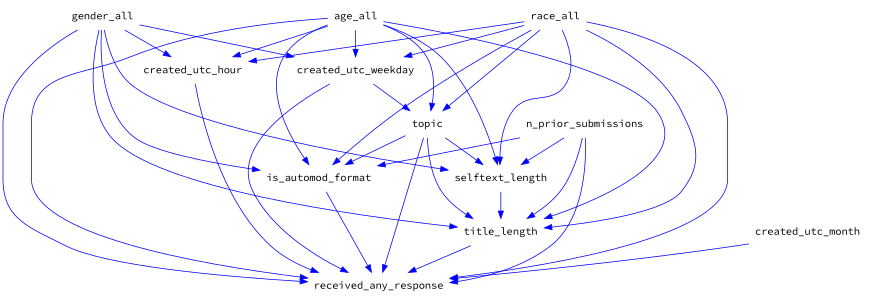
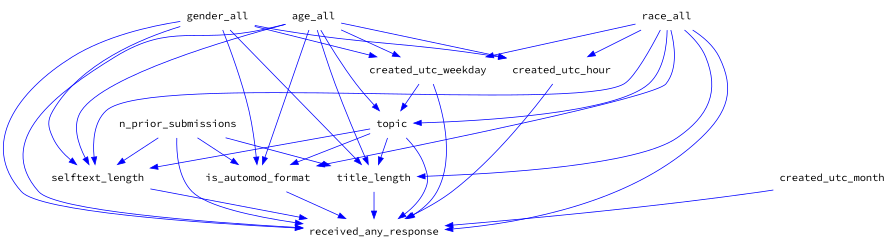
edge "selftext_length" -> "title_length": now "selftext_length" -> "received_any_response"
